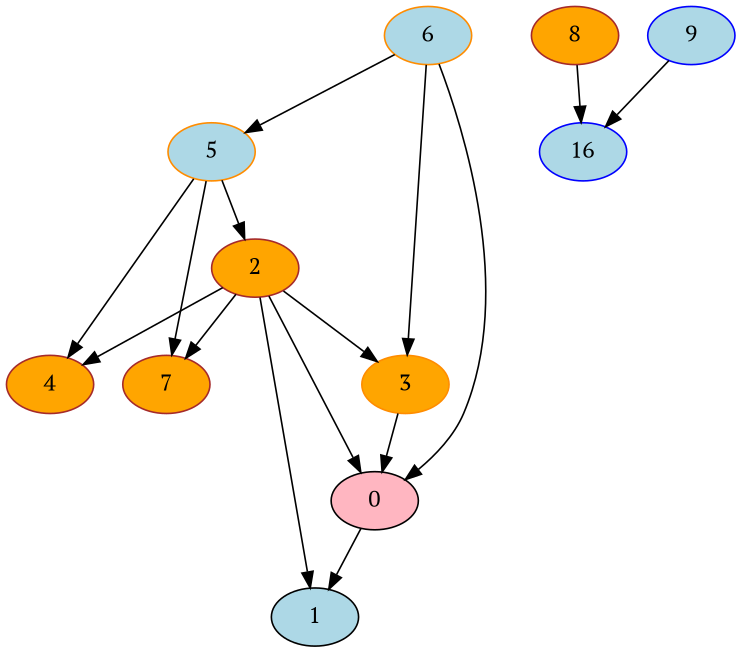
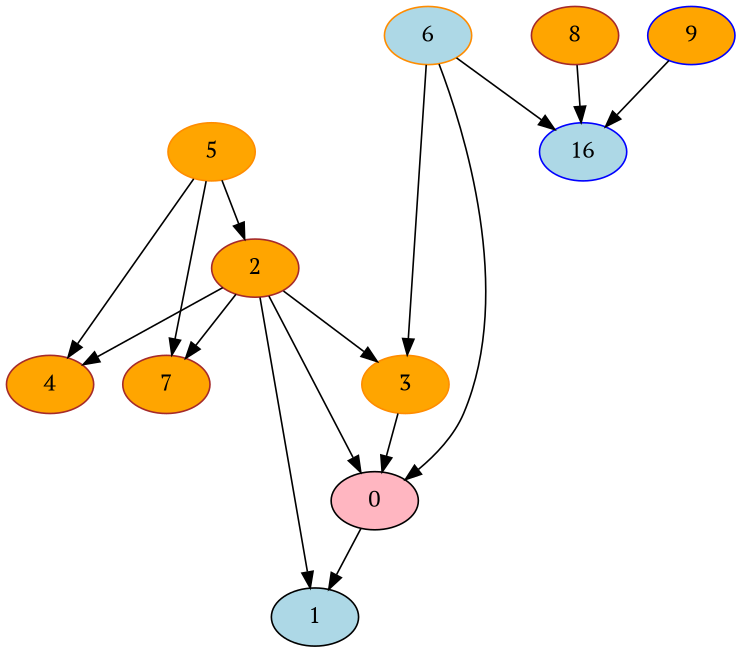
node "9": fillcolor lightblue -> orange
edge "6" -> "5": now "6" -> "16"
node "5": fillcolor lightblue -> orange
